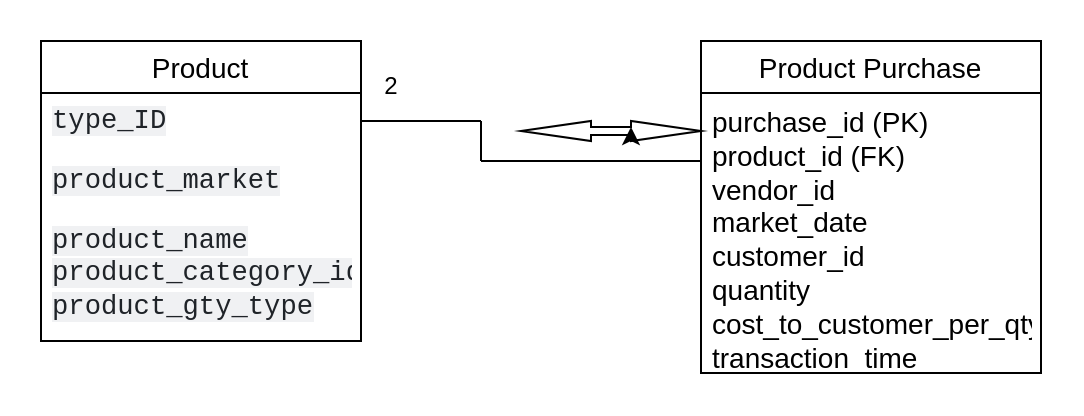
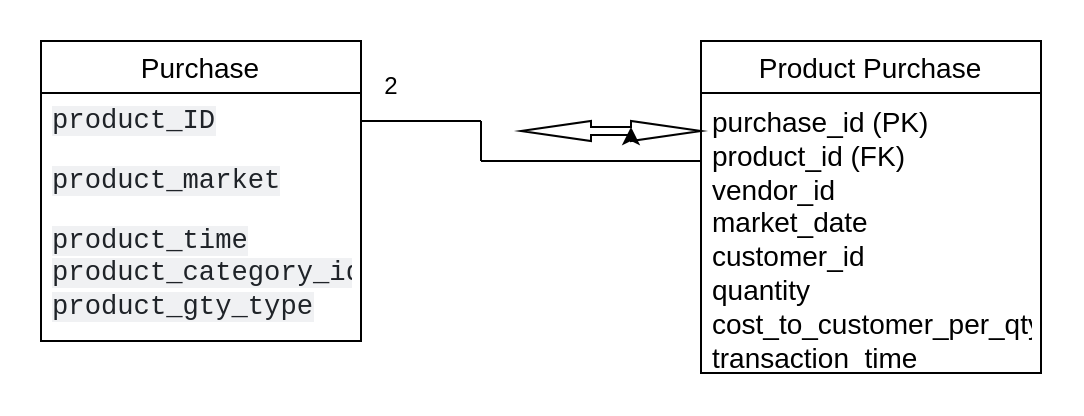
node "Product": label "Product" -> "Purchase"
node "type_ID": label "type_ID" -> "product_ID"
node "product_name product_category_id product_gty_type": label "product_name product_category_id product_gty_type" -> "product_time product_category_id product_gty_type"
